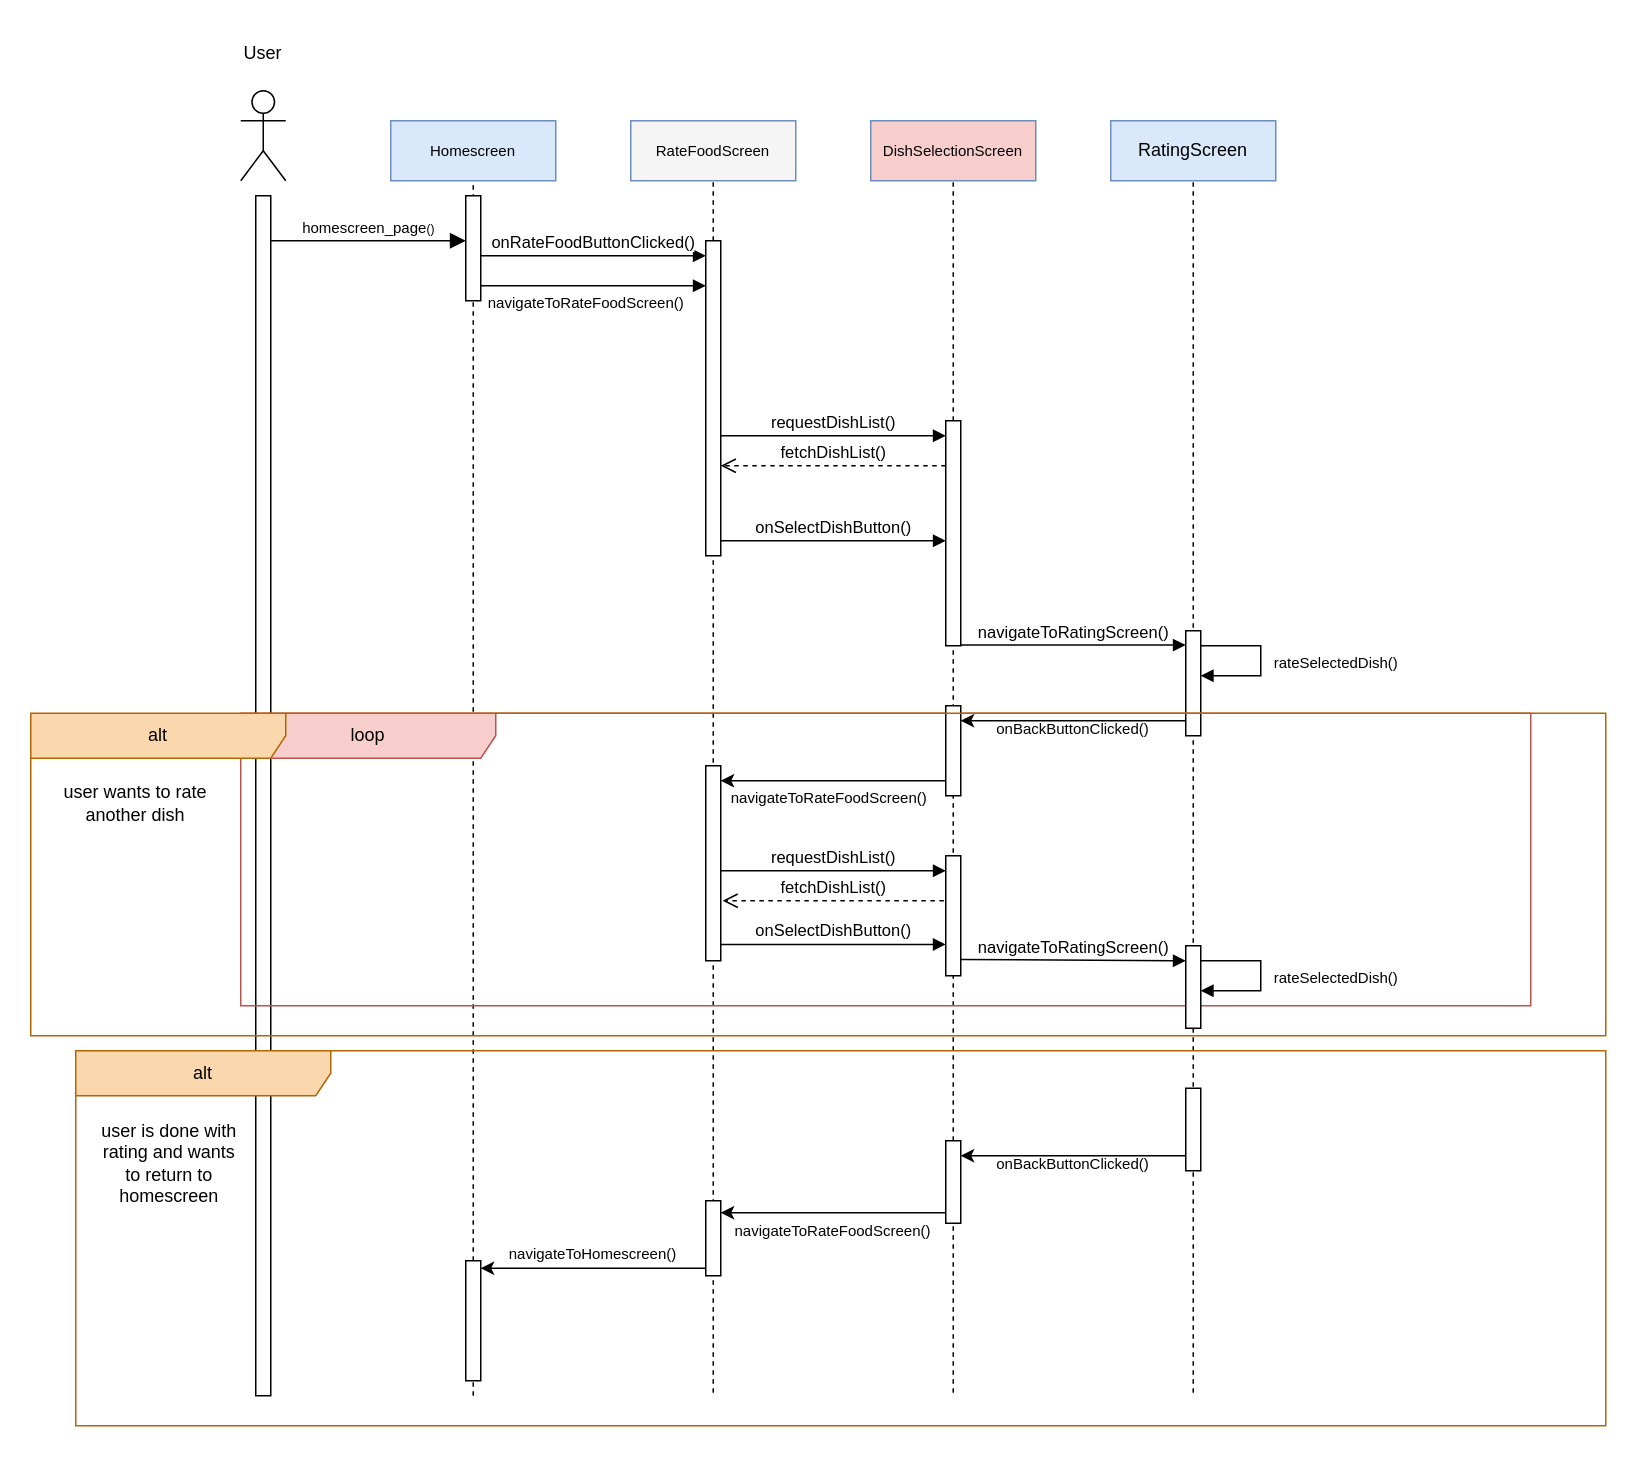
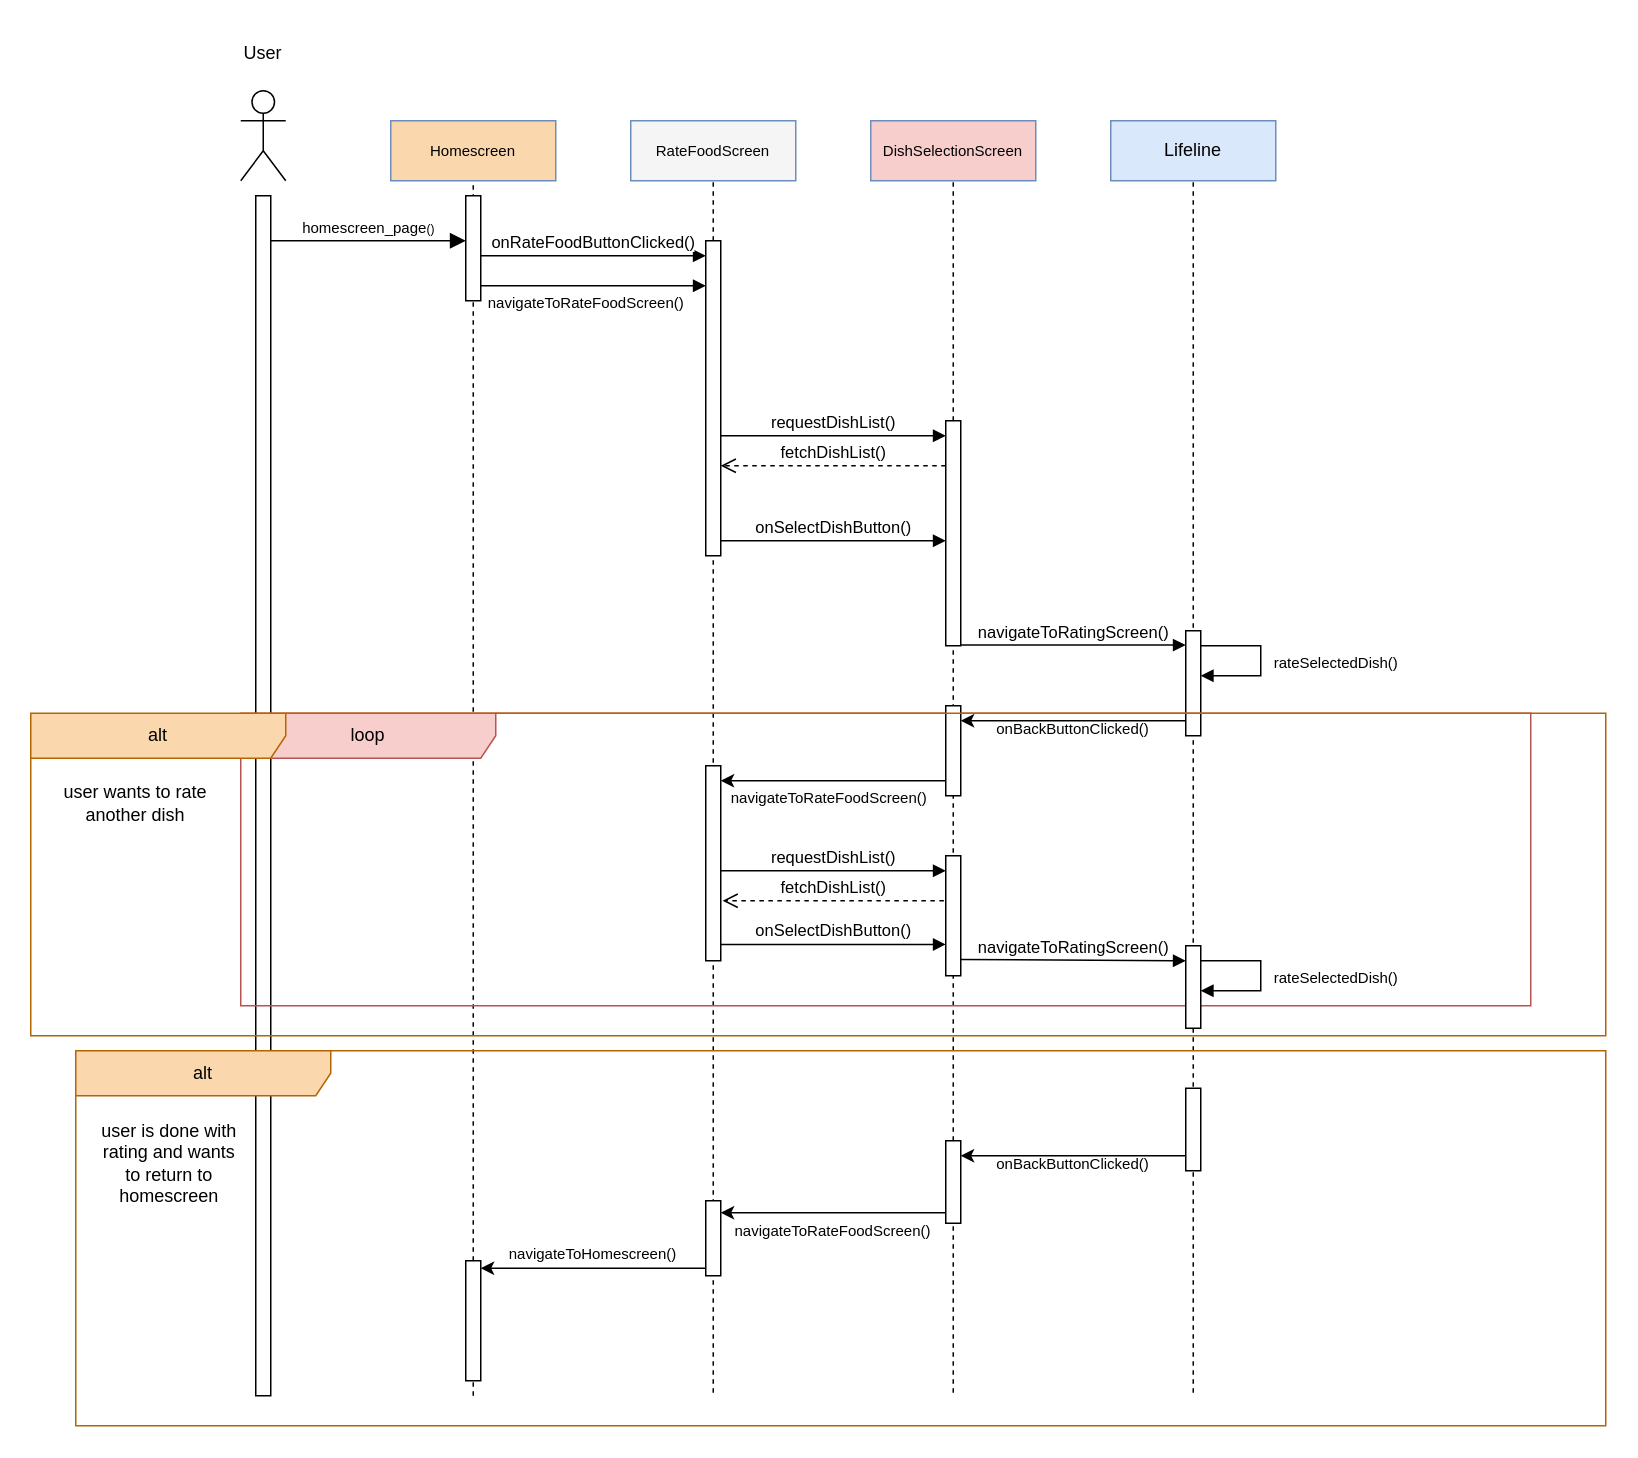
node "Homescreen": fillcolor #dae8fc -> #fad7ac
node "RatingScreen": label "RatingScreen" -> "Lifeline"
